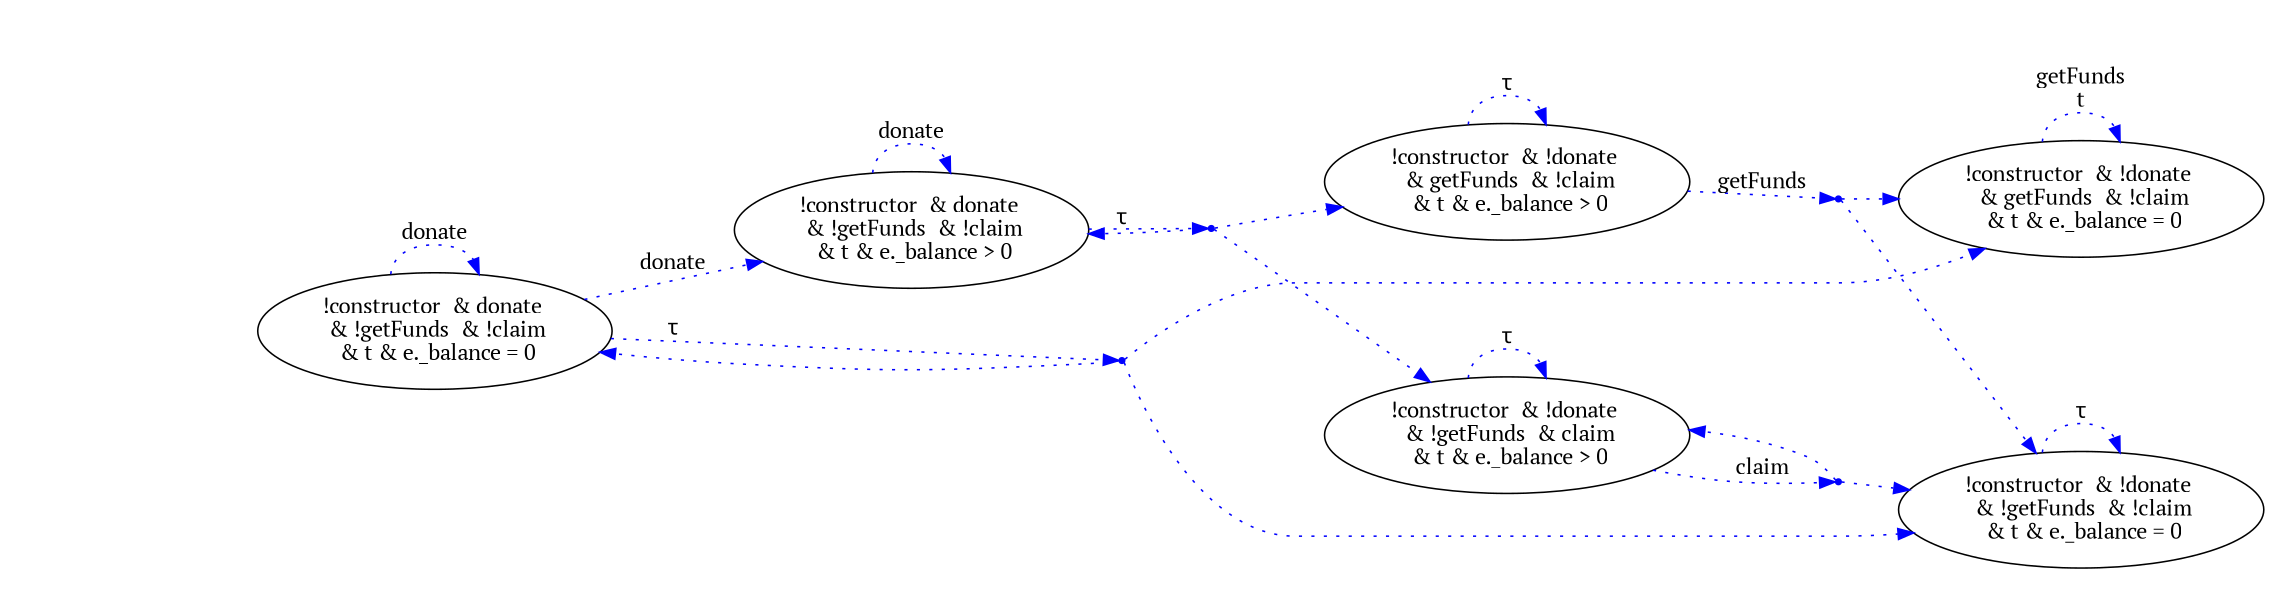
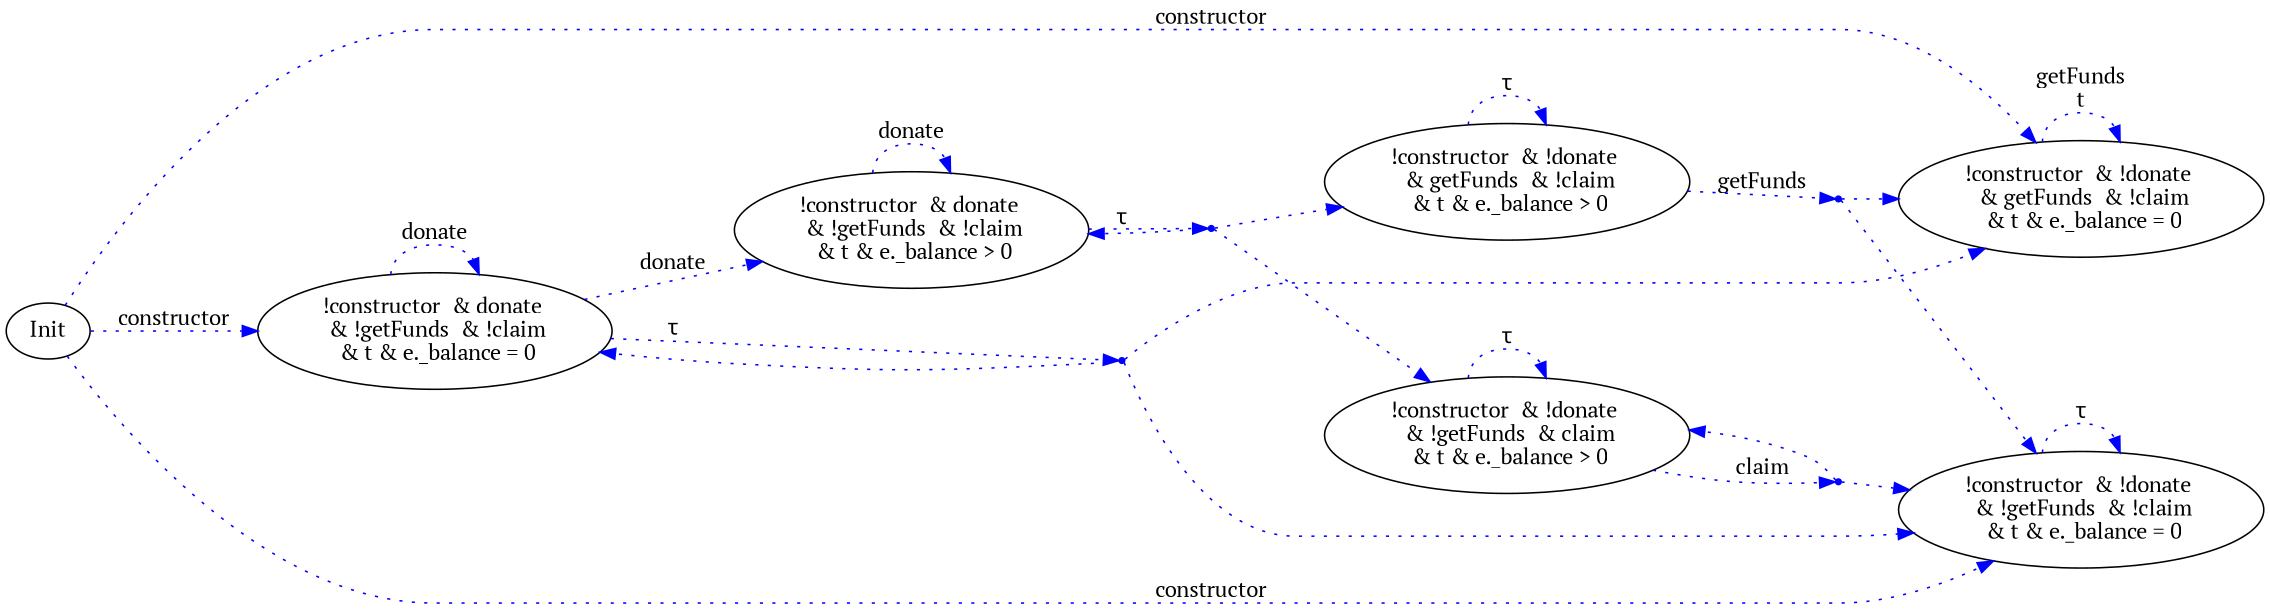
node "Init": added
